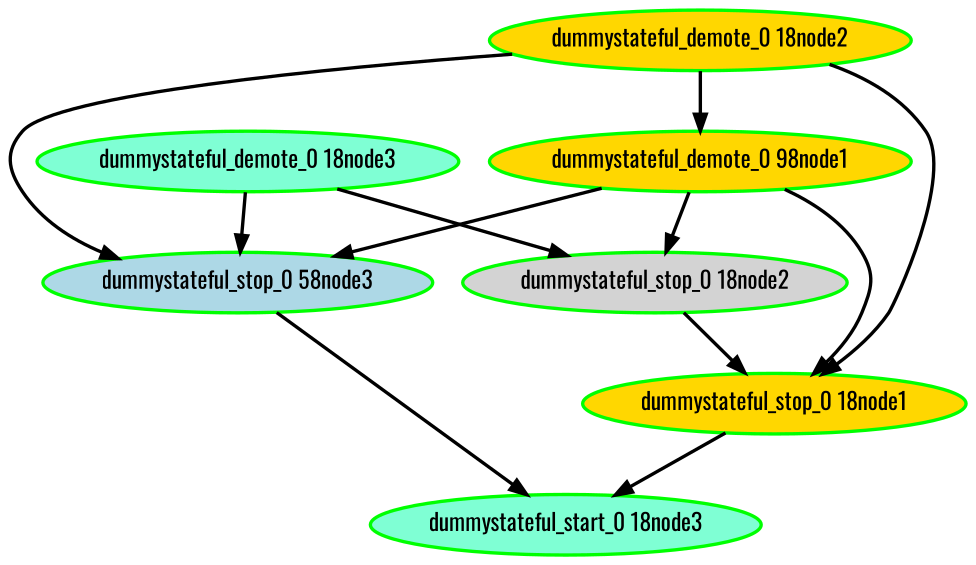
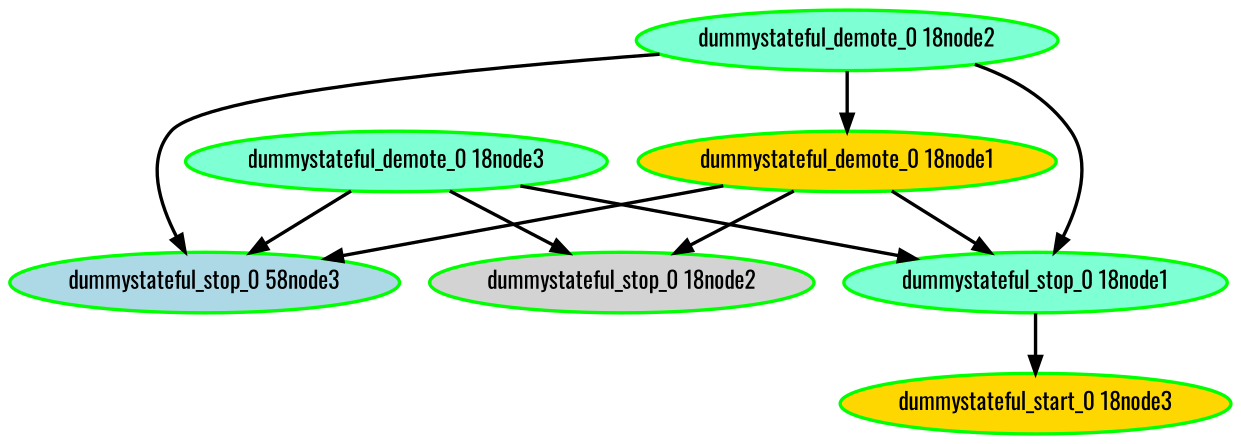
node "dummystateful_demote_0 18node2": fillcolor gold -> aquamarine
node "dummystateful_demote_0 98node1": label "dummystateful_demote_0 98node1" -> "dummystateful_demote_0 18node1"
edge "dummystateful_stop_0 18node2" -> "dummystateful_stop_0 18node1": now "dummystateful_demote_0 18node3" -> "dummystateful_stop_0 18node1"
edge "dummystateful_stop_0 58node3" -> "dummystateful_start_0 18node3": removed
node "dummystateful_stop_0 18node1": fillcolor gold -> aquamarine
node "dummystateful_start_0 18node3": fillcolor aquamarine -> gold
